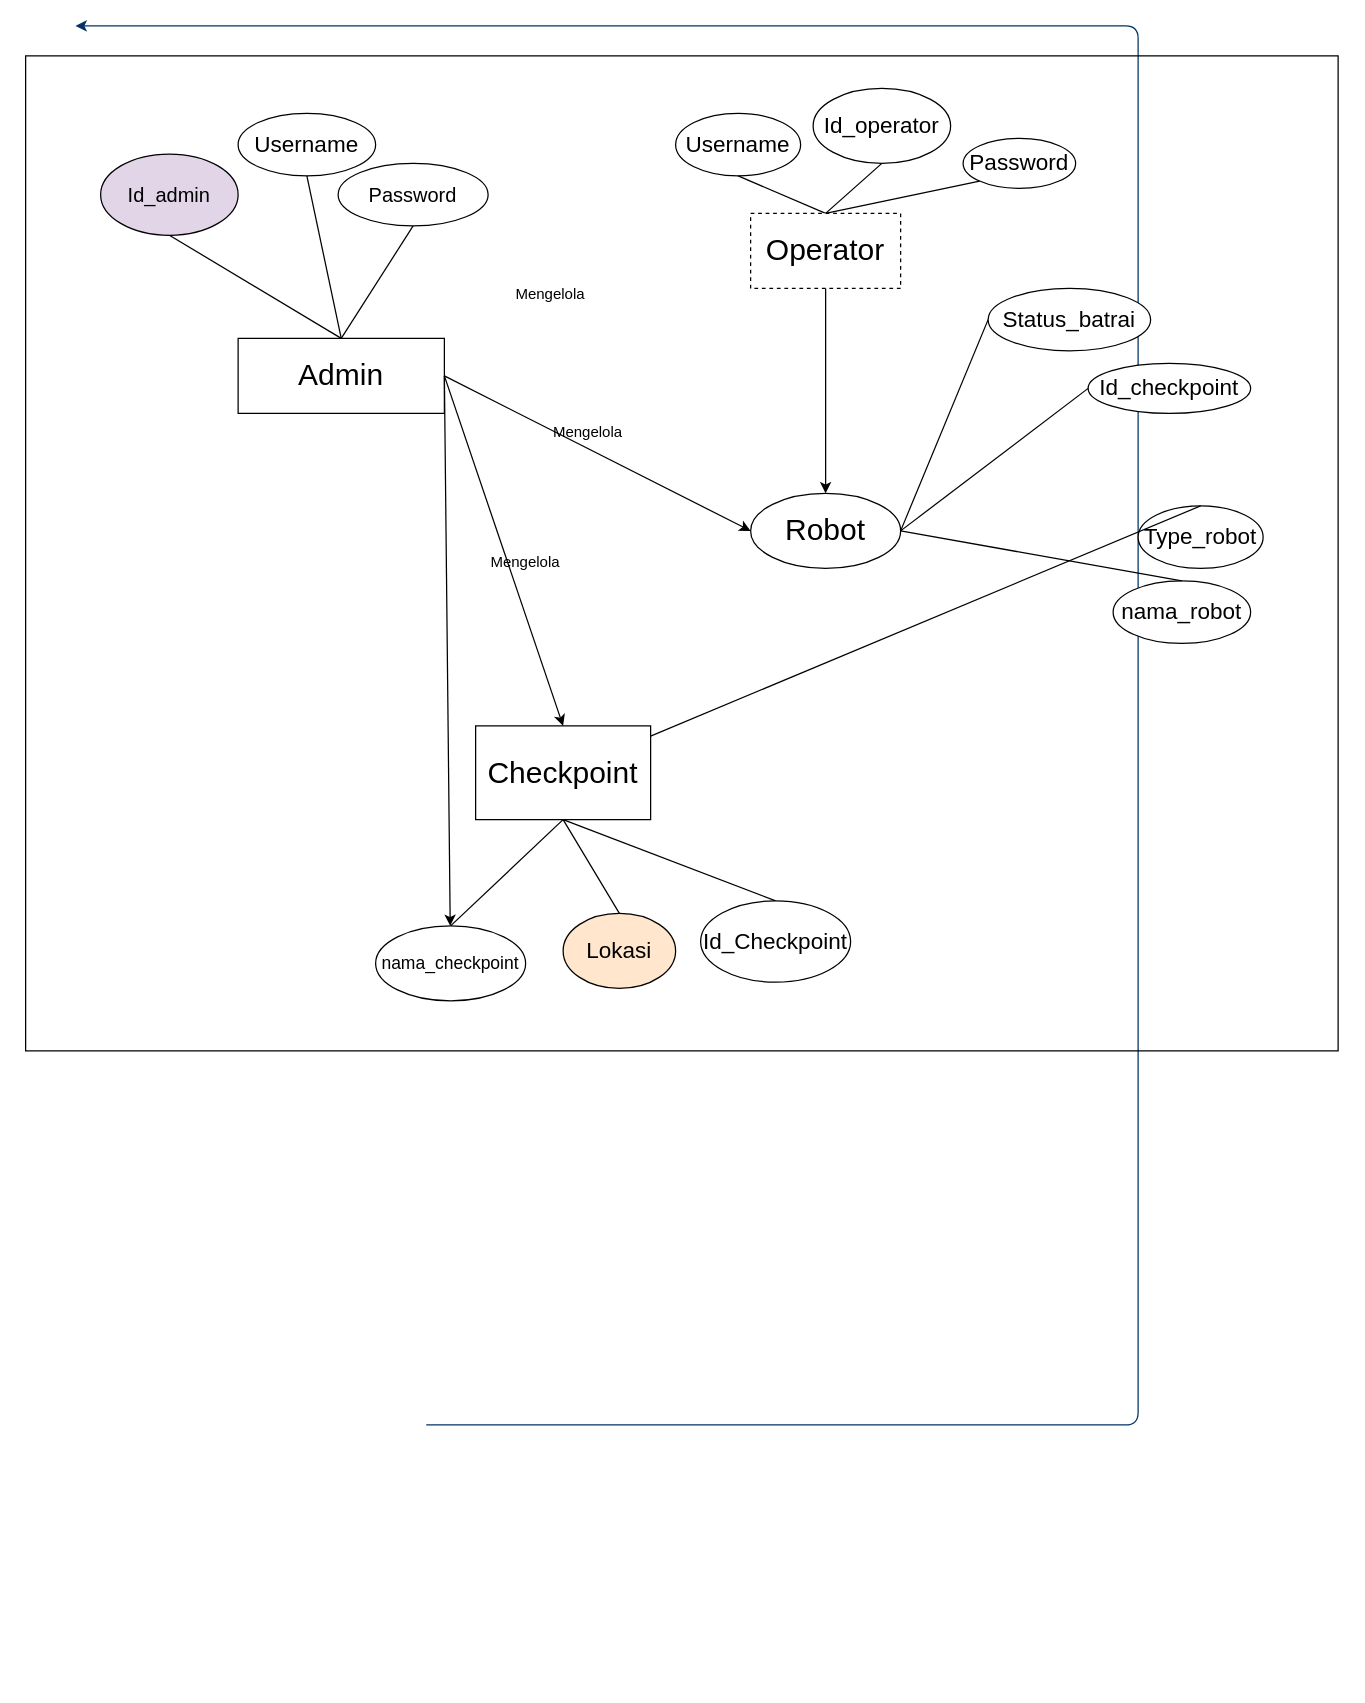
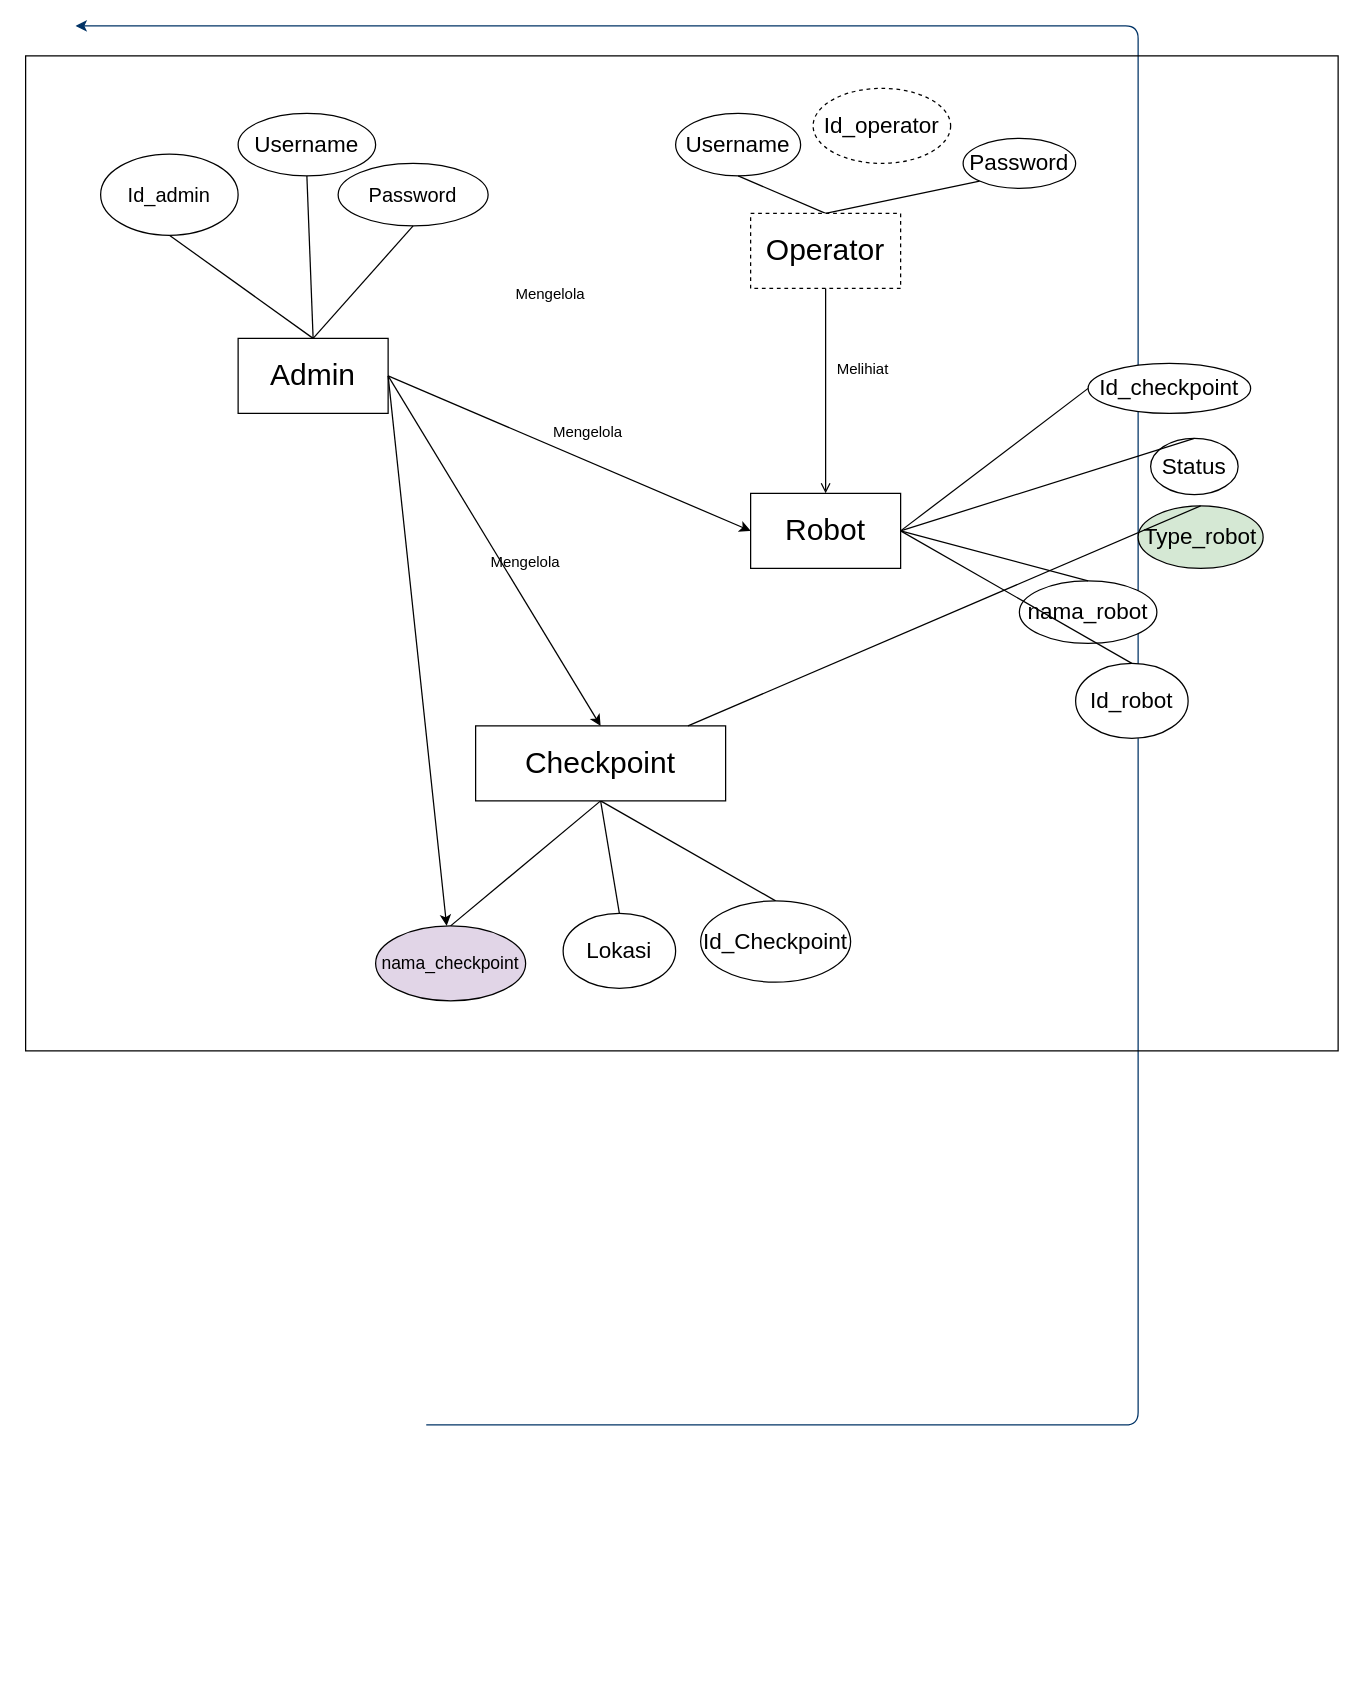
node "Id_operator": style solid -> dashed
edge "Id_operator" -- "Operator": removed
node "Id_admin": fillcolor #e1d5e7 -> #ffffff
node "Status_batrai": removed
node "Melihiat": added
node "Admin": size 206x75 -> 150x75
edge "Status_batrai" -- "Robot": removed
node "Status": added
edge "Operator" -> "Robot": arrowhead classic -> open
edge "Status" -- "Robot": added
node "Robot": shape ellipse -> rectangle
node "Type_robot": fillcolor #ffffff -> #d5e8d4
node "nama_robot": moved (1182, 612) -> (1088, 612)
edge "Robot" -- "Id_robot": added
node "Id_robot": added
node "Checkpoint": size 175x94 -> 250x75
node "Lokasi": fillcolor #ffe6cc -> #ffffff
node "nama_checkpoint": fillcolor #ffffff -> #e1d5e7
